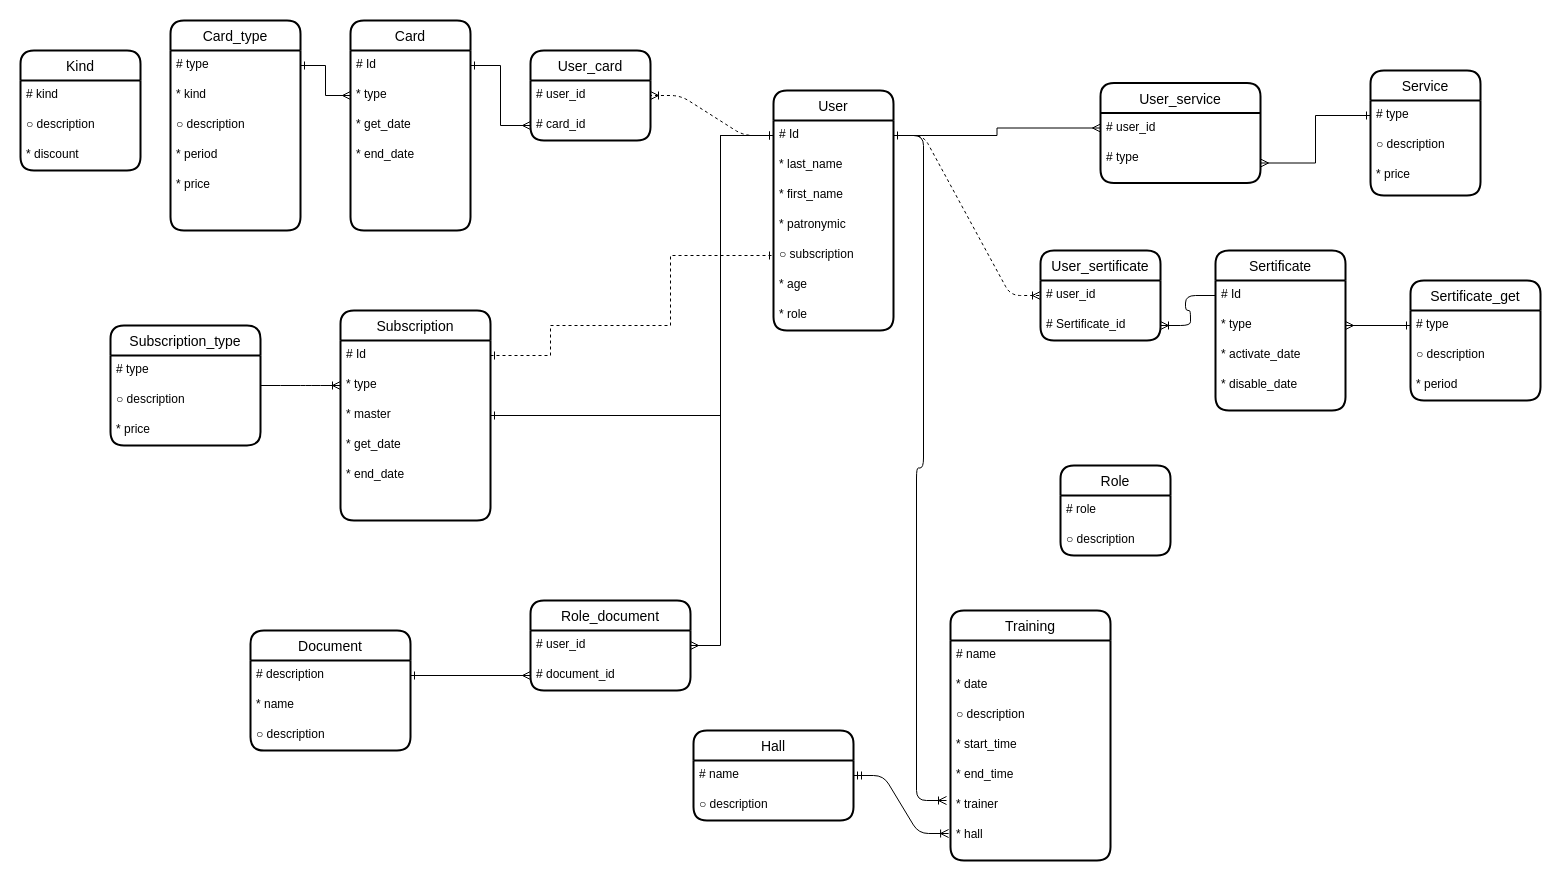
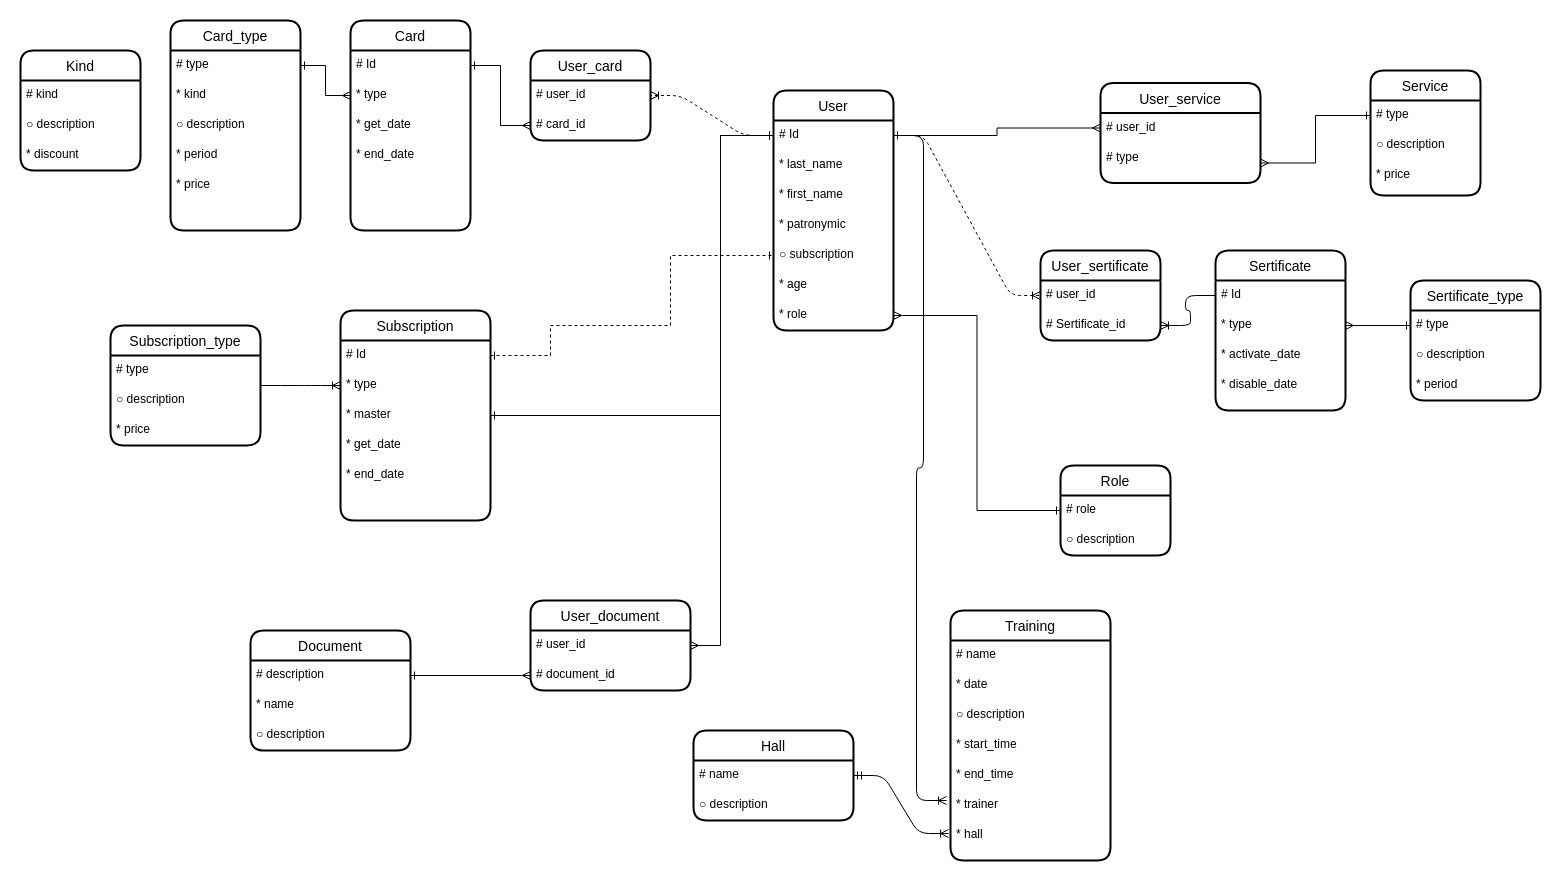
node "Sertificate_get": label "Sertificate_get" -> "Sertificate_type"
edge "* role" -- "# role": added
node "Role_document": label "Role_document" -> "User_document"
